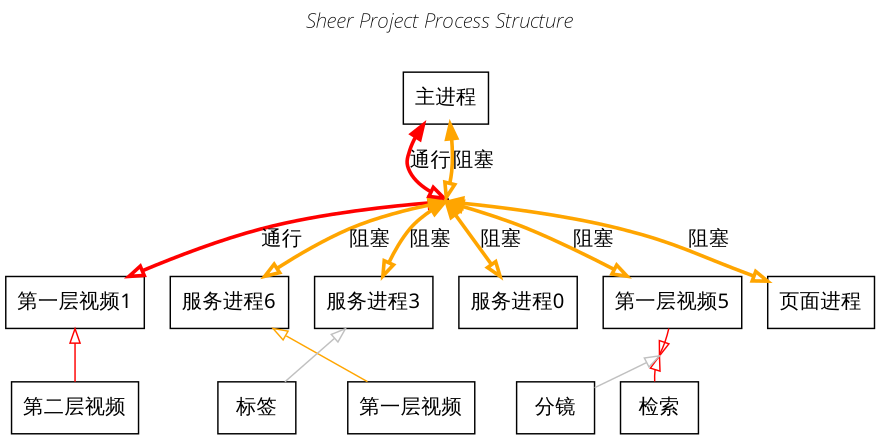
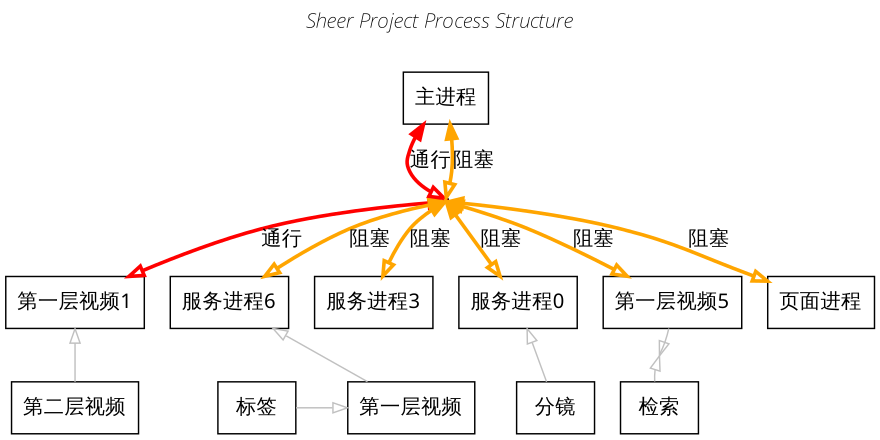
edge "第一层视频" -> "服务进程6": color orange -> gray
edge "标签" -> "服务进程3": now "标签" -> "第一层视频"
edge "第二层视频" -> "第一层视频1": color red -> gray
edge "分镜" -> "第一层视频5": now "分镜" -> "服务进程0"
edge "检索" -> "第一层视频5": color red -> gray
